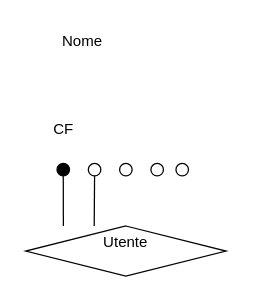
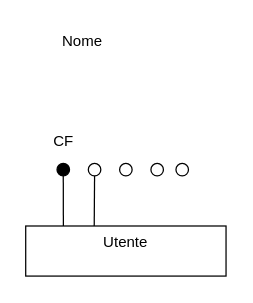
node "CF": moved (63, 129) -> (63, 142)
node "Utente": shape diamond -> rectangle
